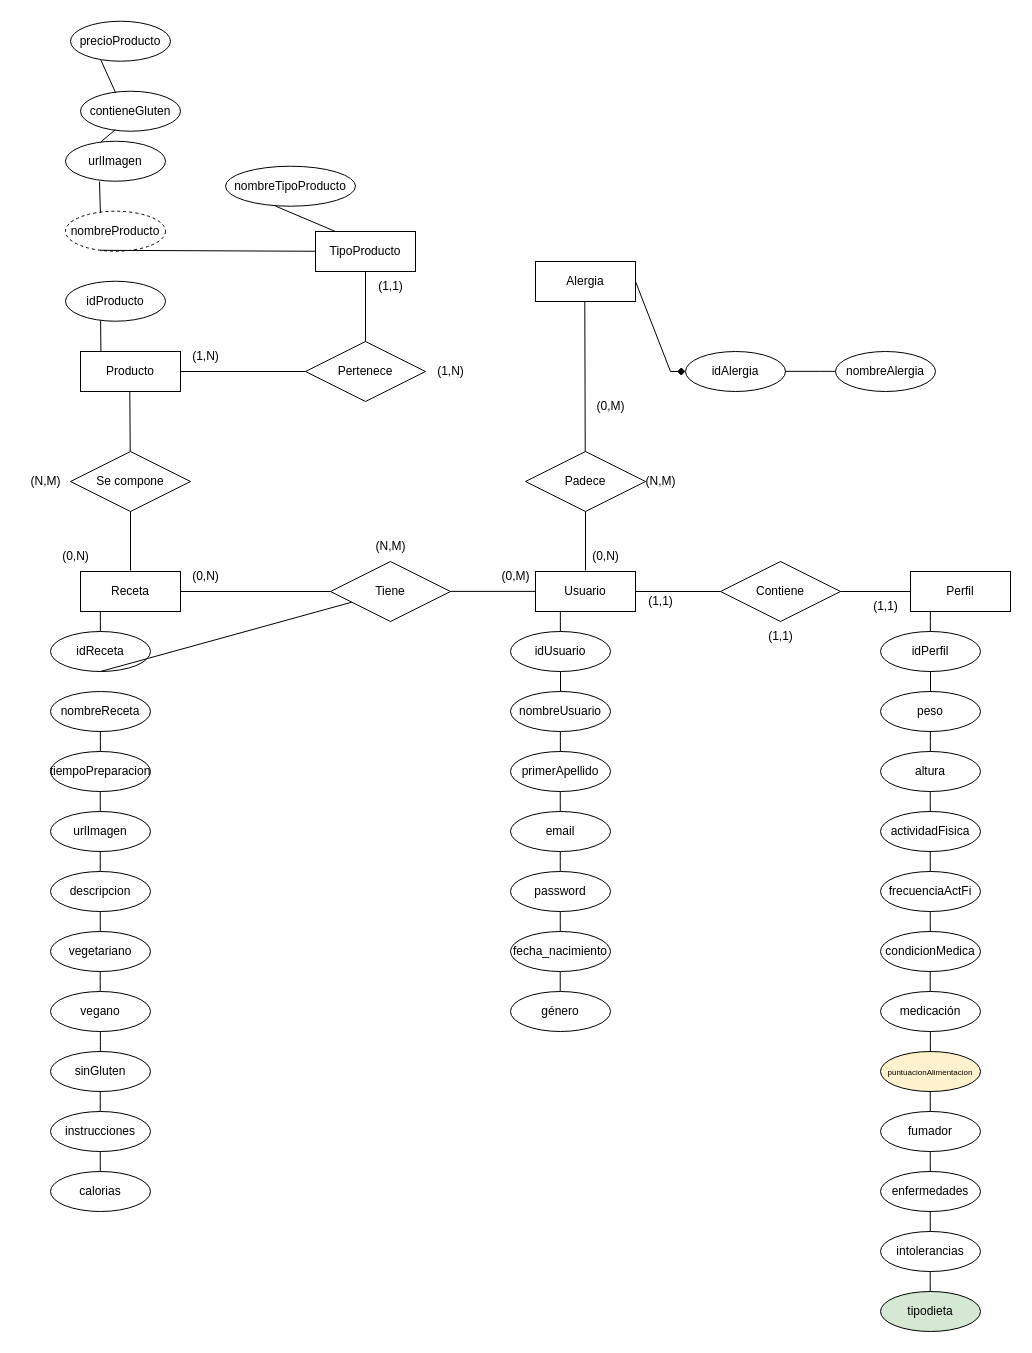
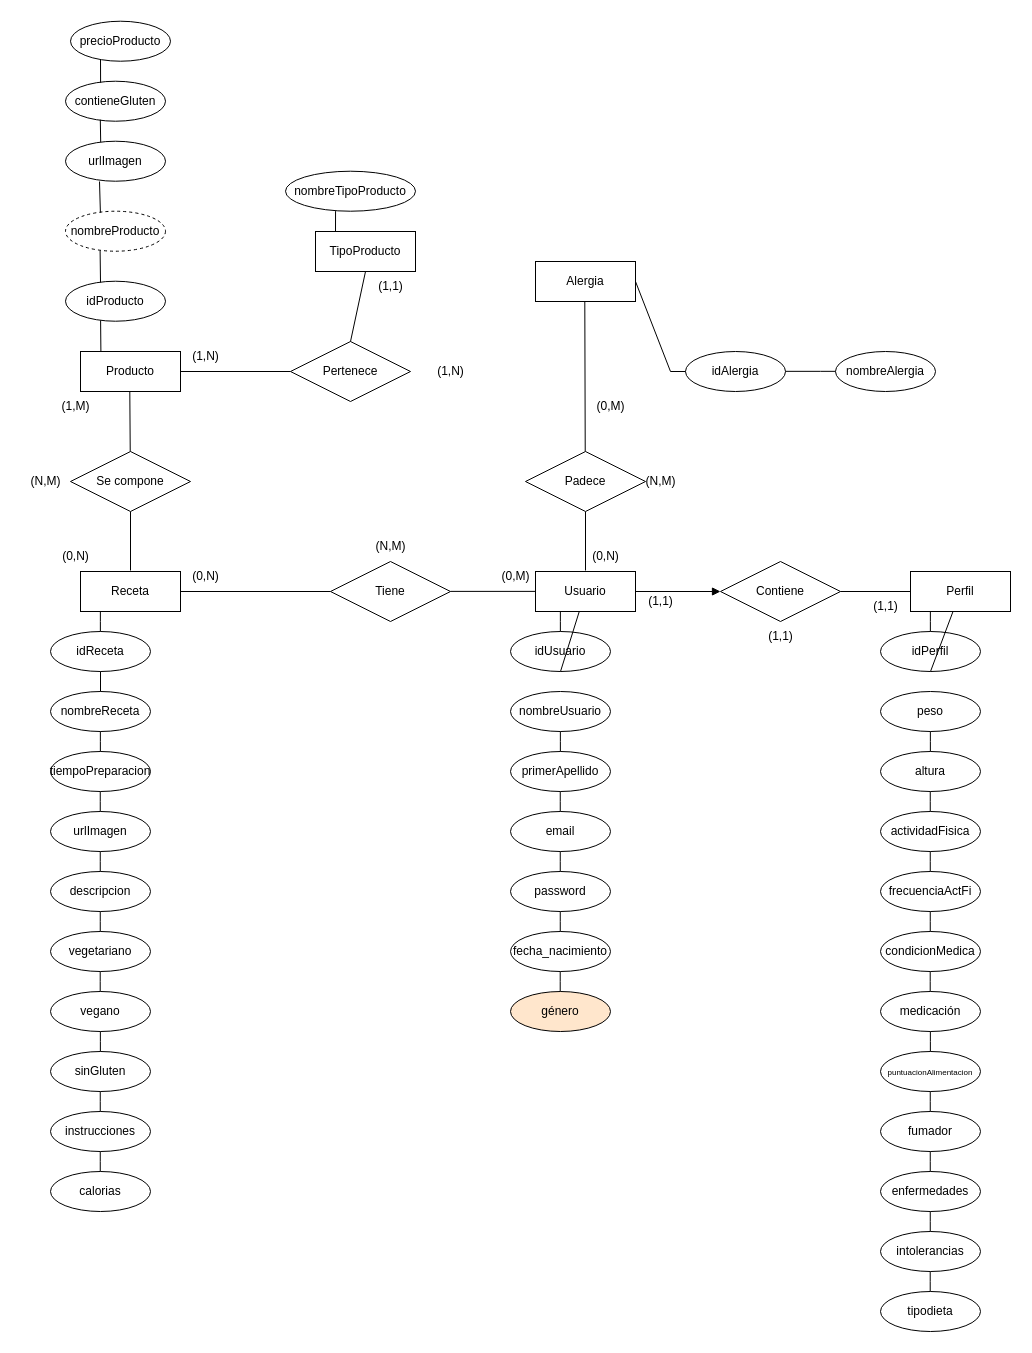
node "contieneGluten": moved (131, 111) -> (116, 101)
node "nombreTipoProducto": moved (291, 186) -> (351, 191)
edge "nombreProducto" -- "TipoProducto": now "nombreProducto" -- "idProducto"
node "Pertenece": moved (366, 372) -> (351, 372)
edge "Alergia" -> "idAlergia": arrowhead diamond -> none
node "(1,M)": added
edge "Usuario" -- "Contiene": arrowhead none -> block
edge "Tiene" -- "idReceta": now "nombreReceta" -- "idReceta"
edge "idUsuario" -- "nombreUsuario": now "idUsuario" -- "Usuario"
edge "idPerfil" -- "peso": now "idPerfil" -- "Perfil"
node "género": fillcolor #ffffff -> #ffe6cc
node "puntuacionAlimentacion": fillcolor #fff2cc -> #ffffff
node "tipodieta": fillcolor #d5e8d4 -> #ffffff
